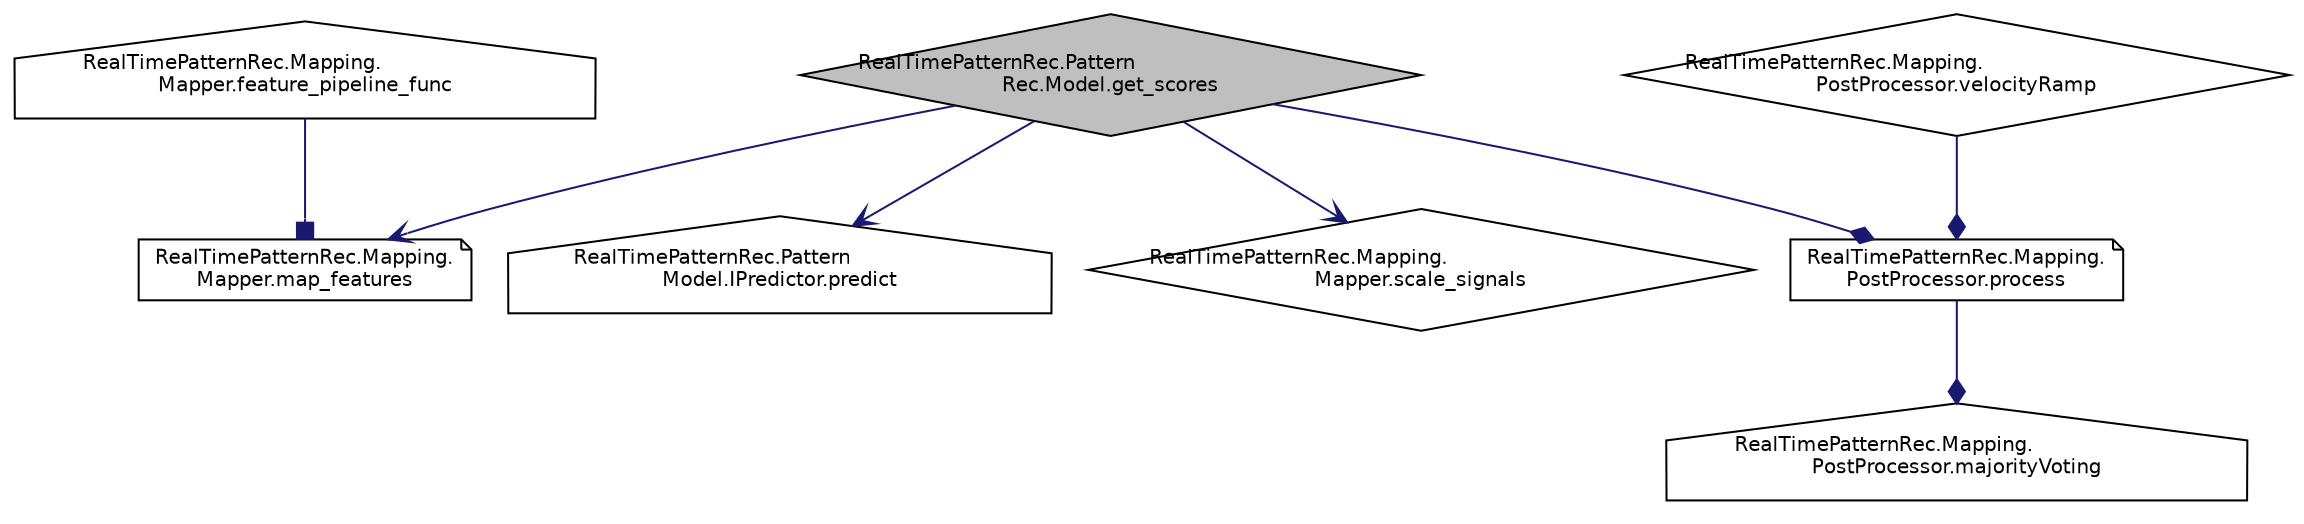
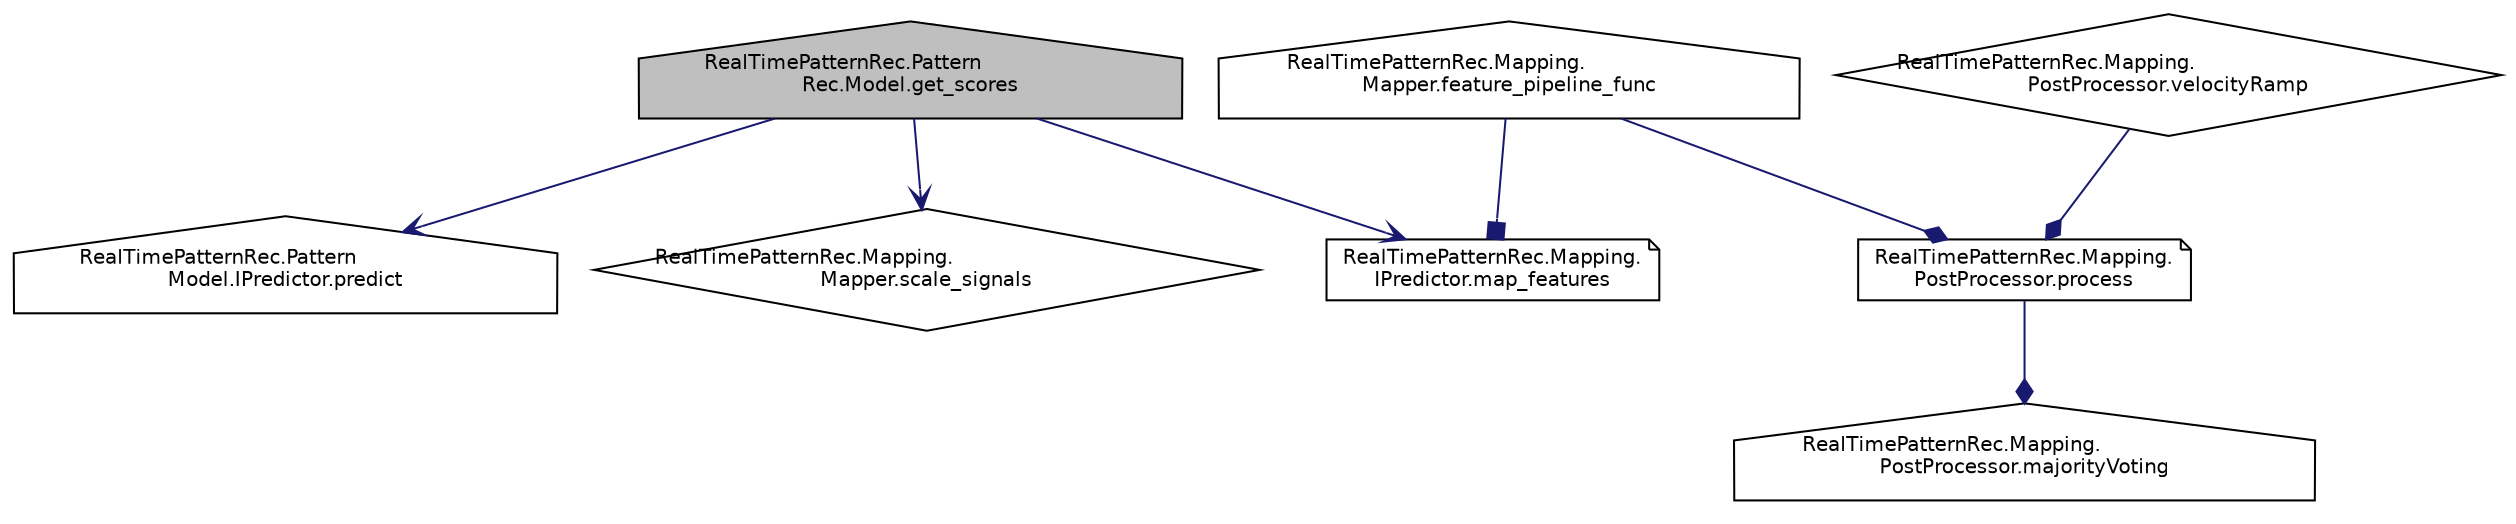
node "RealTimePatternRec.Pattern Rec.Model.get_scores": shape diamond -> house
edge "RealTimePatternRec.Pattern Rec.Model.get_scores" -> "RealTimePatternRec.Mapping. PostProcessor.process": now "RealTimePatternRec.Mapping. Mapper.feature_pipeline_func" -> "RealTimePatternRec.Mapping. PostProcessor.process"
node "RealTimePatternRec.Mapping. Mapper.map_features": label "RealTimePatternRec.Mapping. Mapper.map_features" -> "RealTimePatternRec.Mapping. IPredictor.map_features"
